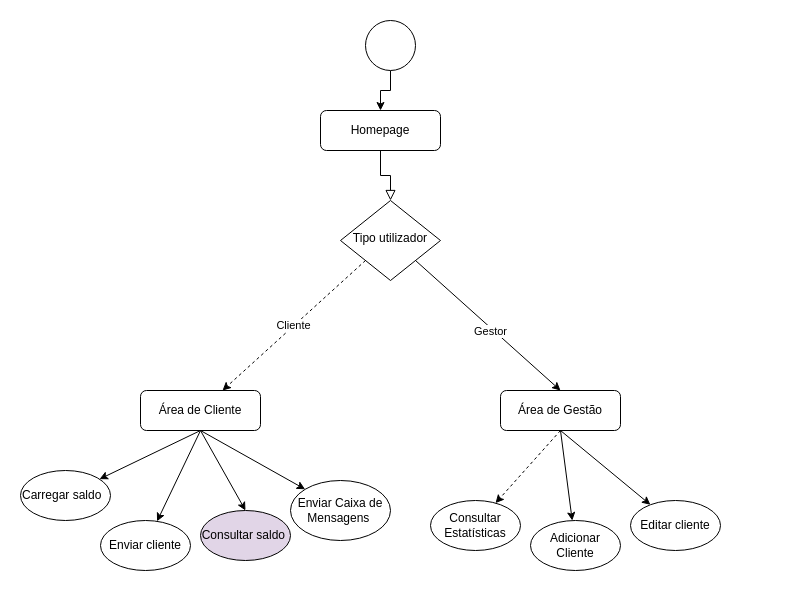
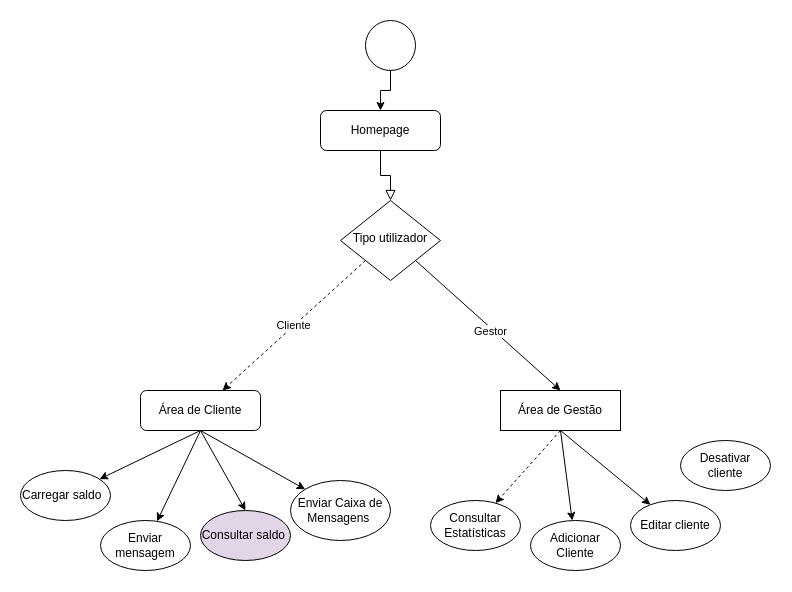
node "Área de Gestão": shape rounded rectangle -> rectangle
node "Desativar cliente": added
node "Enviar cliente": label "Enviar cliente" -> "Enviar mensagem"
